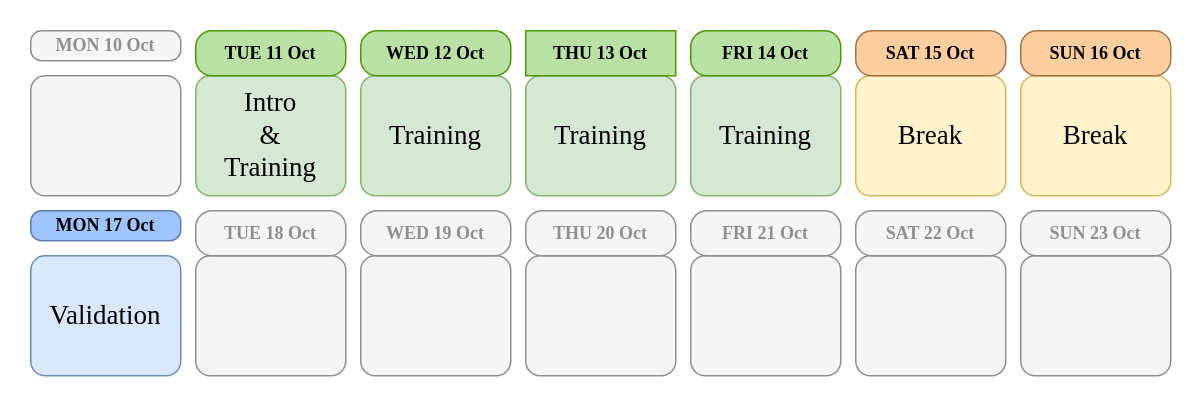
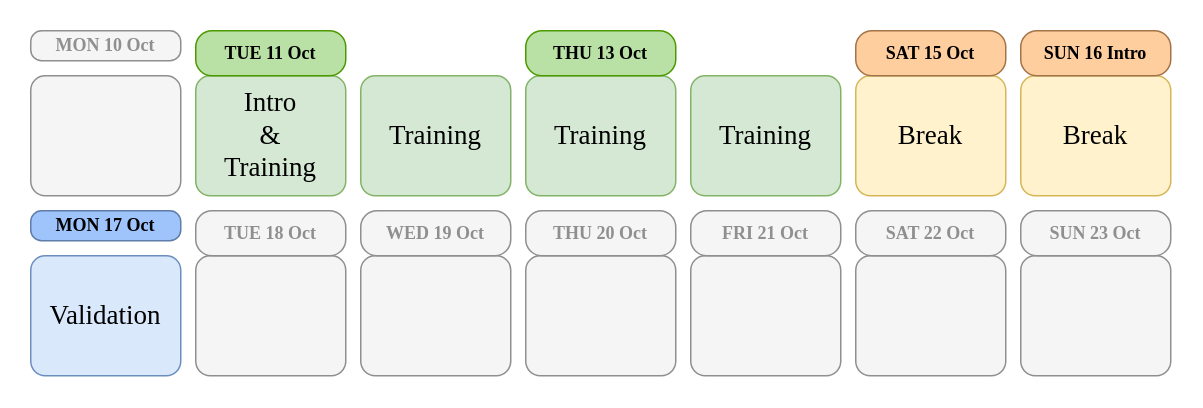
node "WED 12 Oct": removed
node "THU 13 Oct": shape rectangle -> rounded rectangle
node "FRI 14 Oct": removed
node "SUN 16 Oct": label "SUN 16 Oct" -> "SUN 16 Intro"
